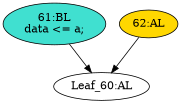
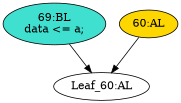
node "61:BL data <= a;": label "61:BL data <= a;" -> "69:BL data <= a;"
node "62:AL": label "62:AL" -> "60:AL"
